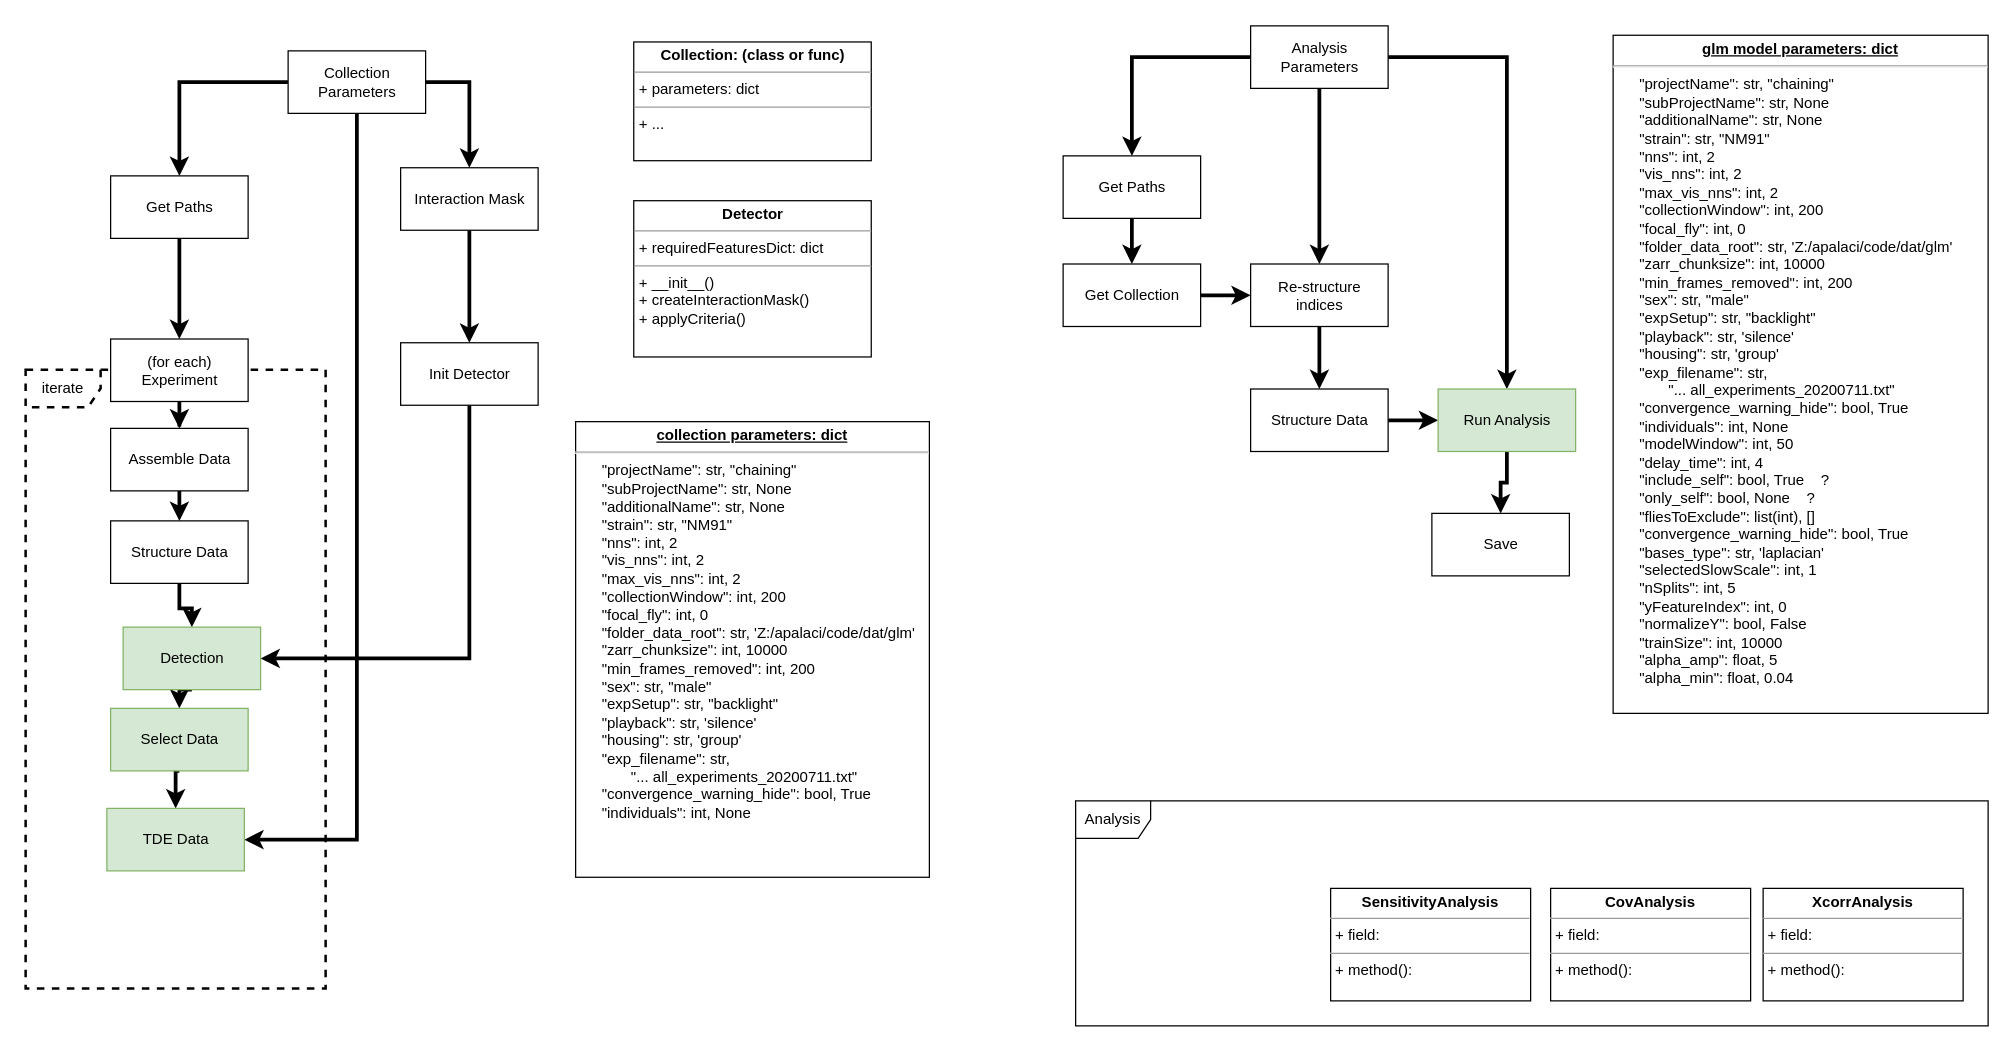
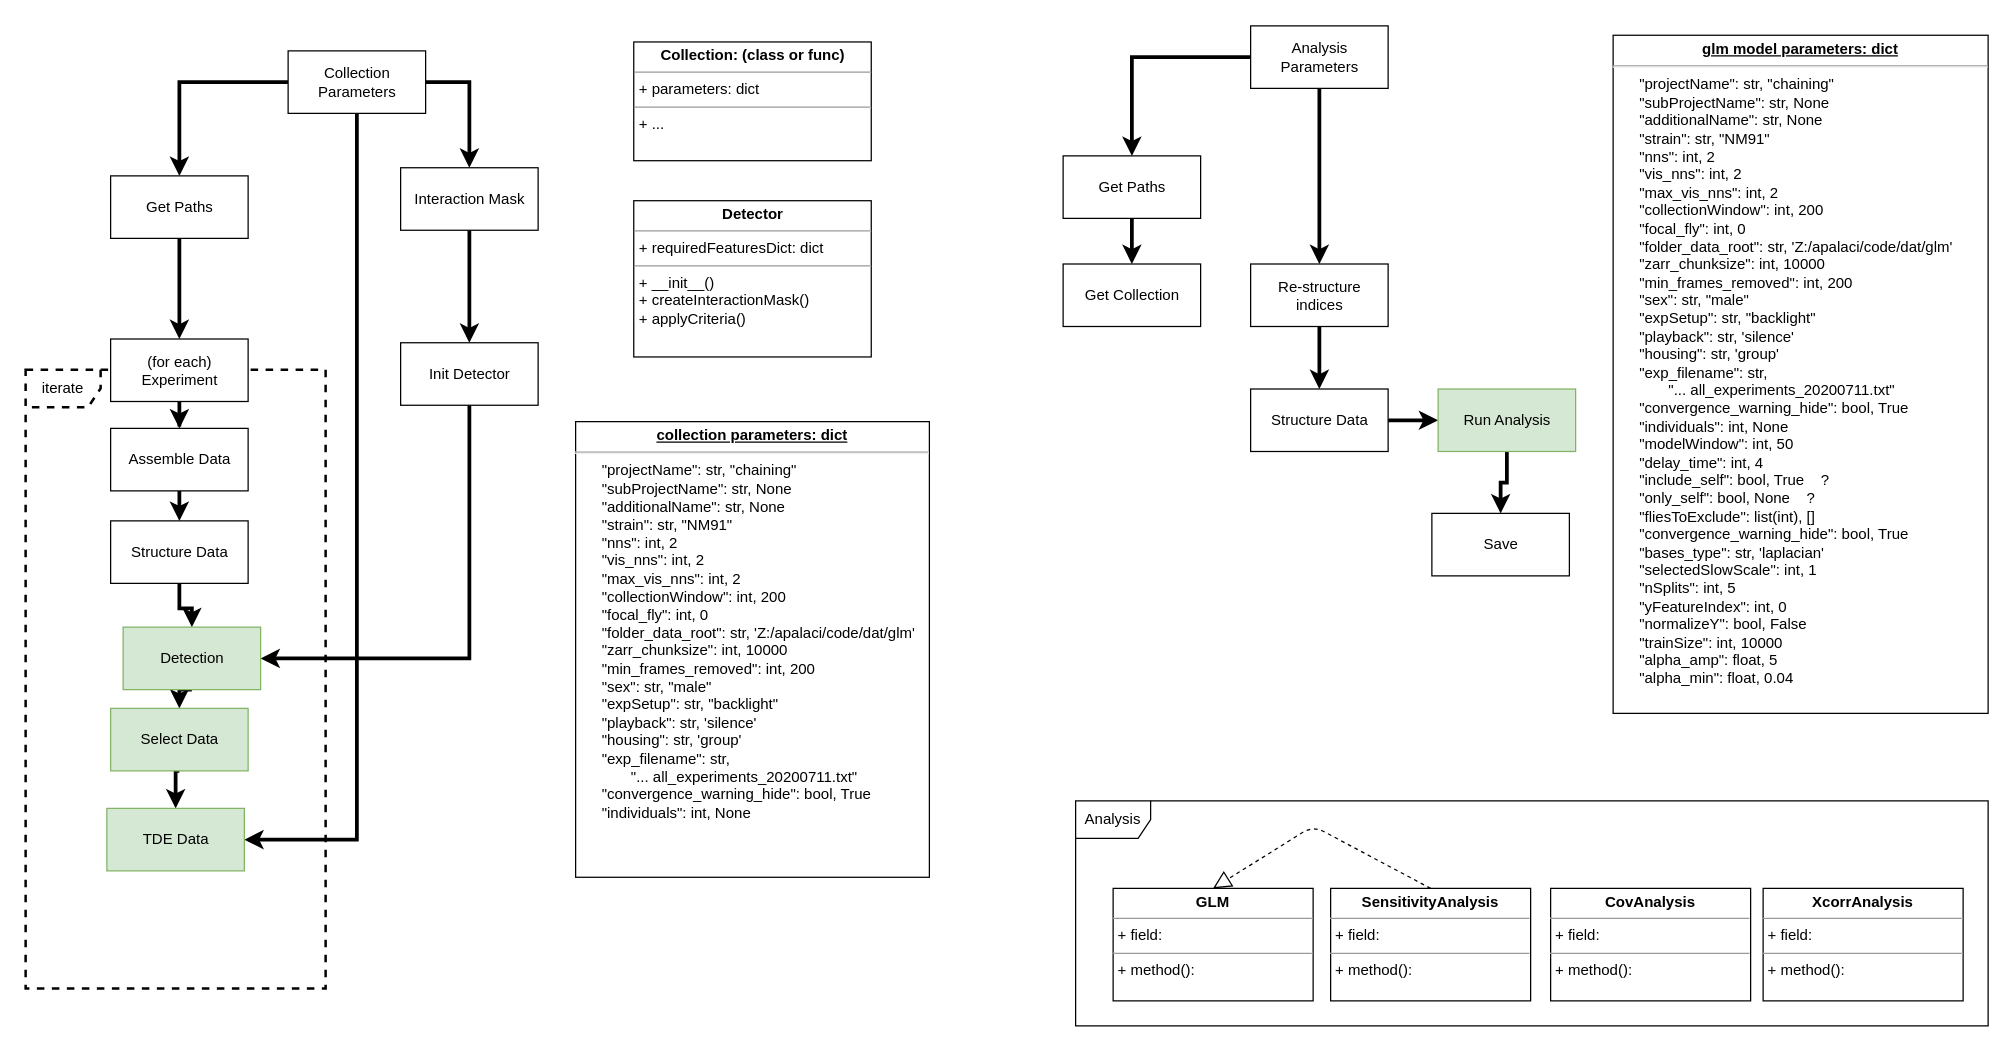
edge "Analysis Parameters" -> "Run Analysis": removed
edge "Get Collection" -> "Re-structure indices": removed
edge "SensitivityAnalysis + field: + method():" -> "GLM + field: + method():": added
node "GLM + field: + method():": added
